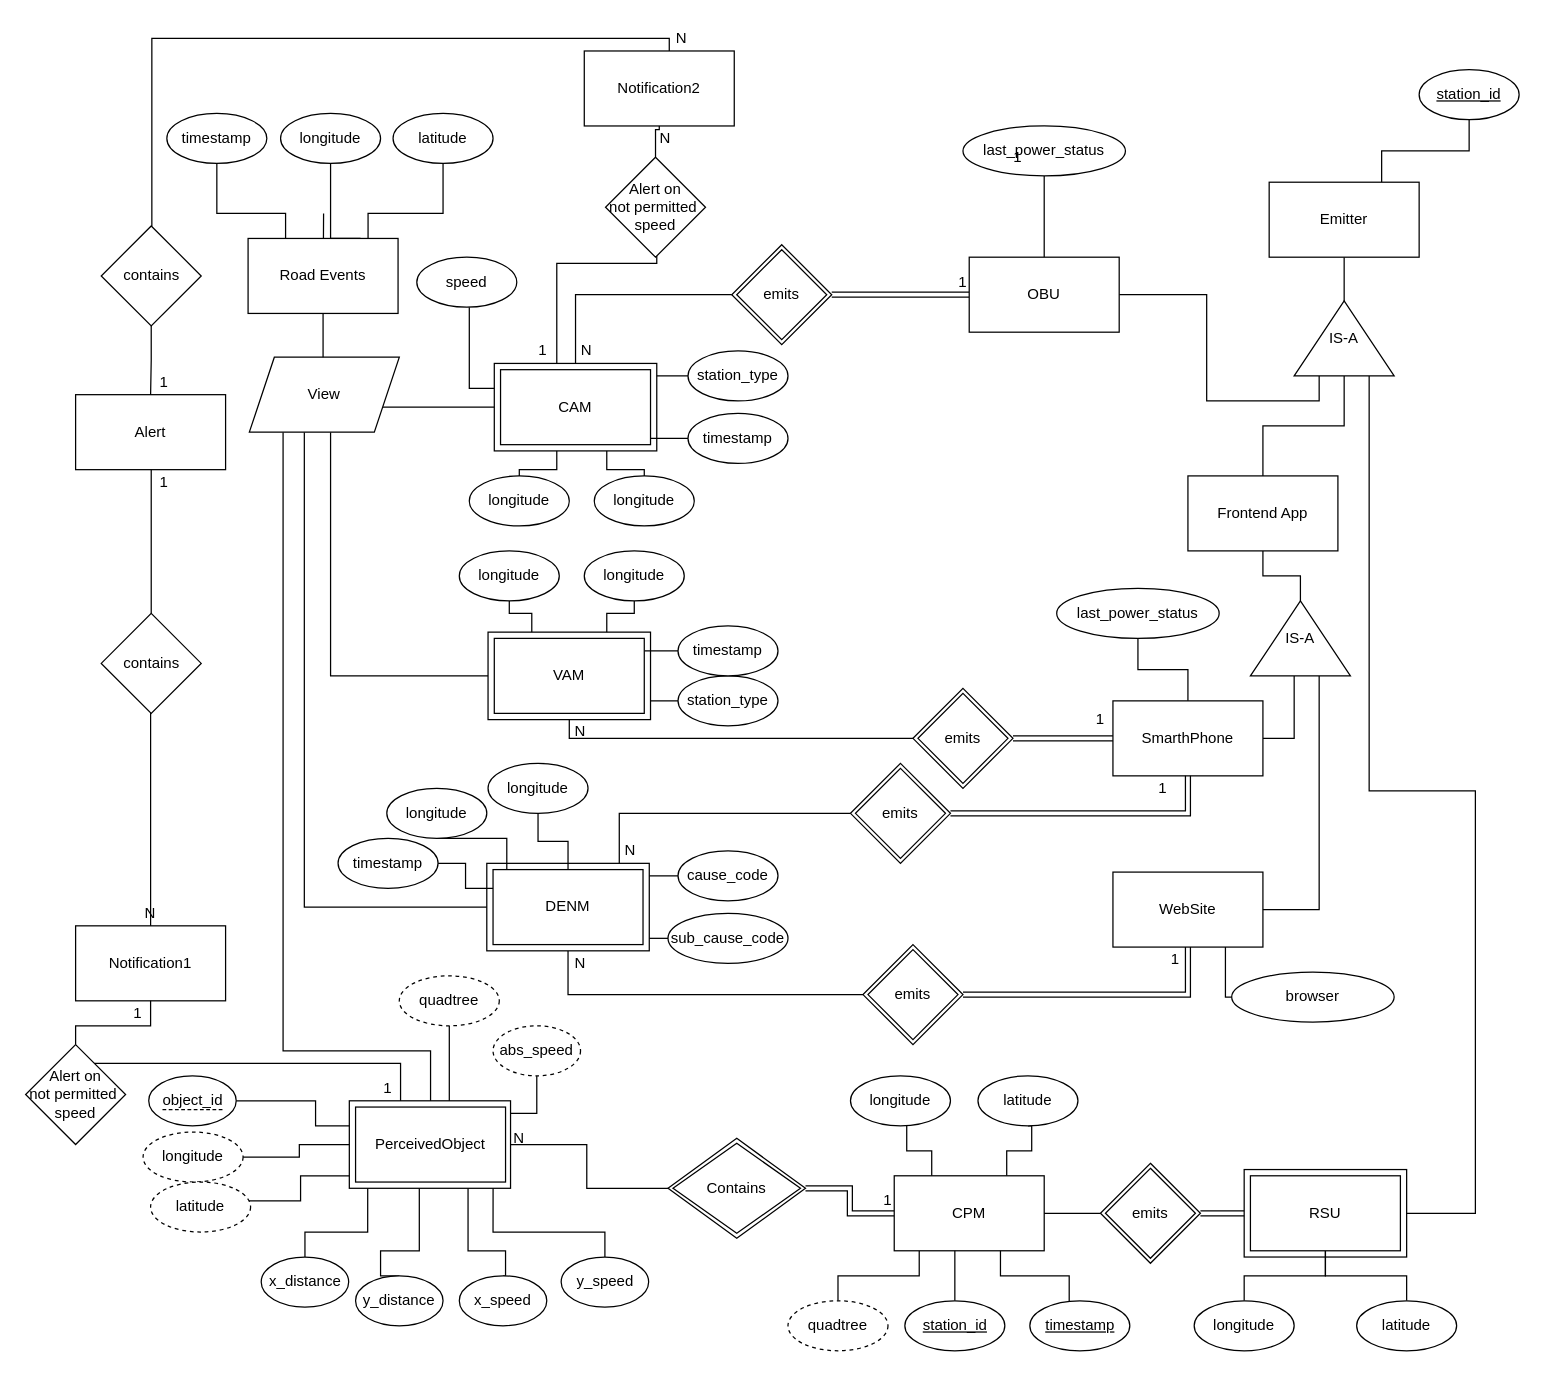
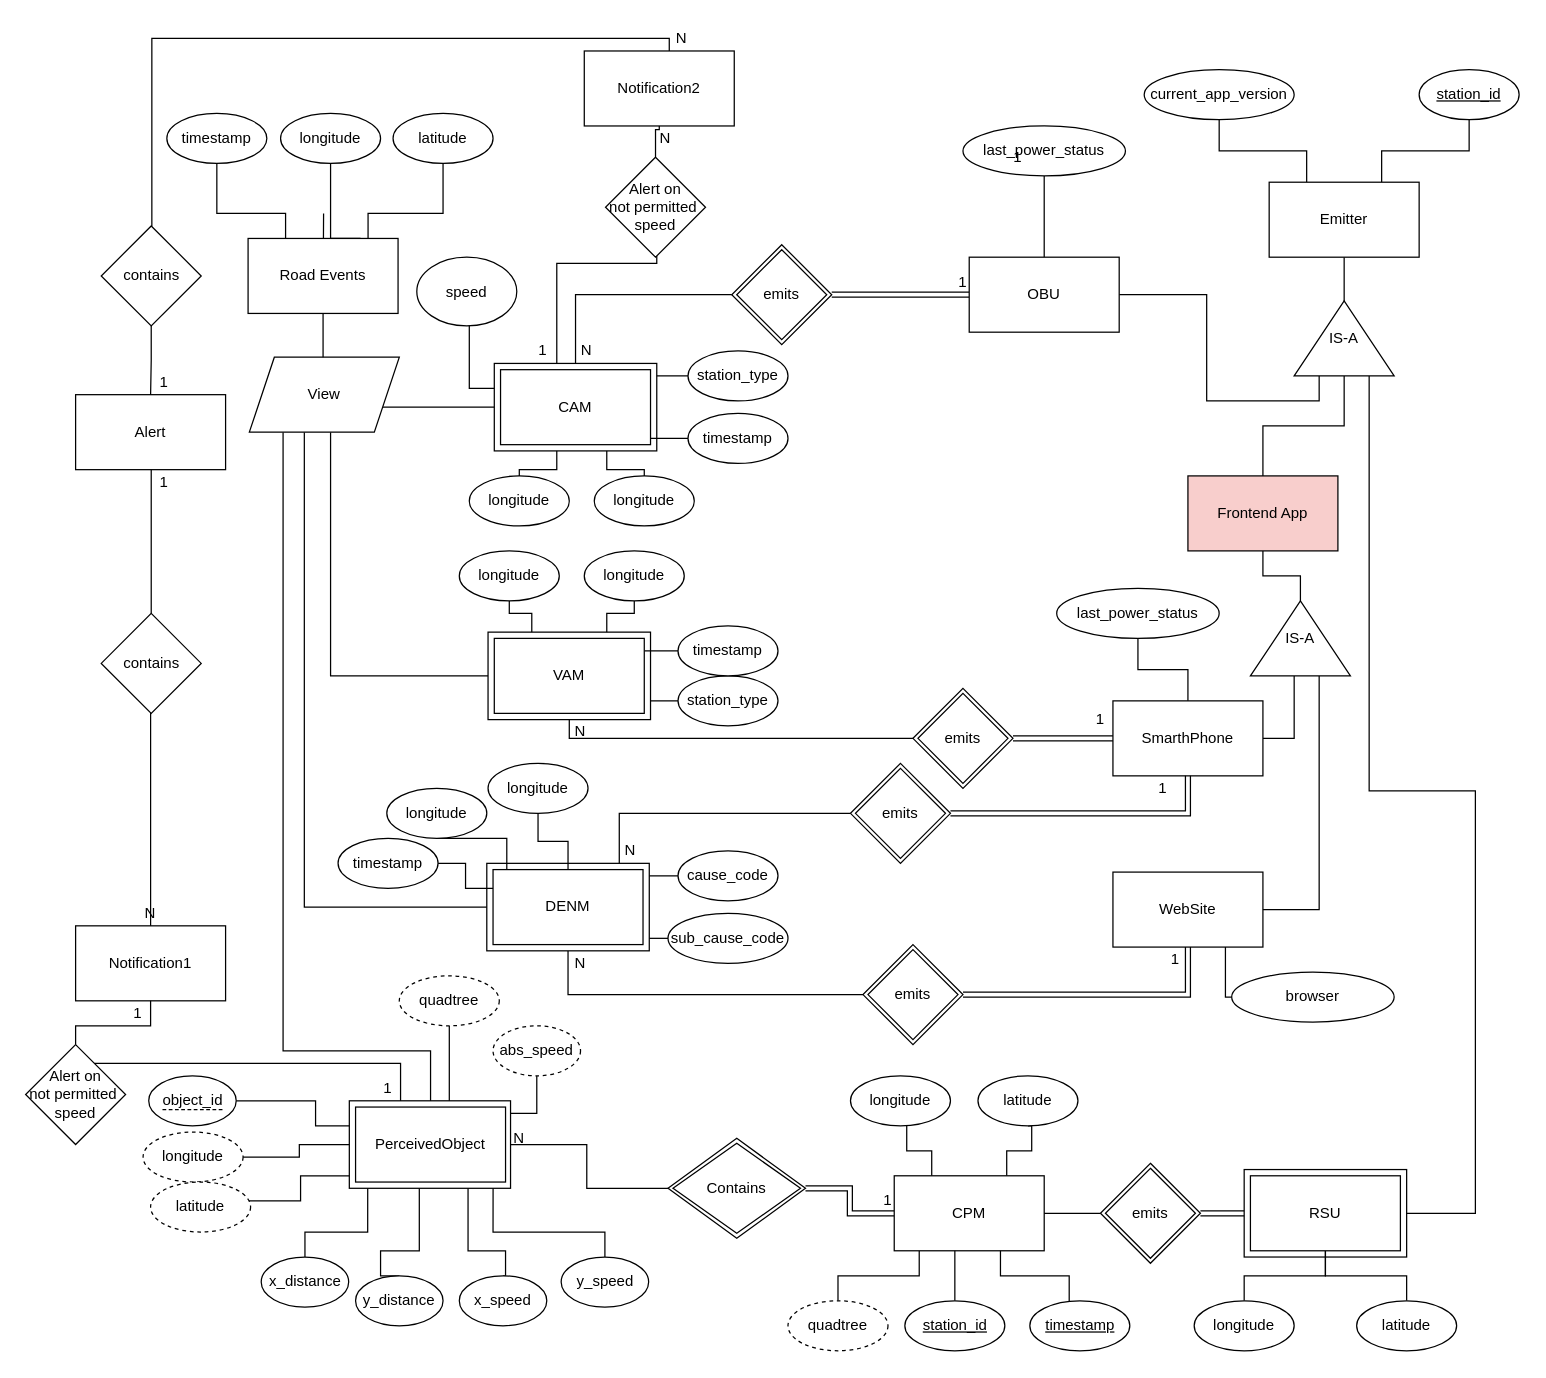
node "current_app_version": added
edge "current_app_version" -- "Emitter": added
node "speed": size 100x50 -> 100x69
node "Frontend App": fillcolor #ffffff -> #f8cecc
